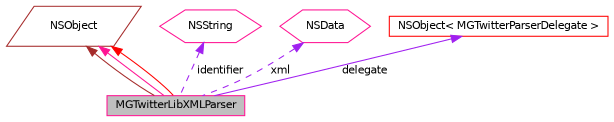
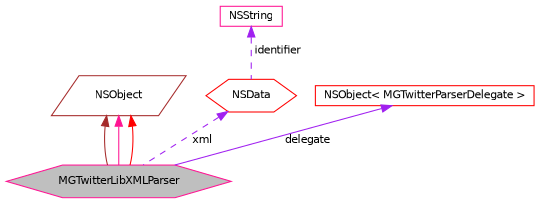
node "NSString": shape hexagon -> box
node "NSData": color deeppink -> red
edge "MGTwitterLibXMLParser" -> "NSString": now "NSData" -> "NSString"
node "MGTwitterLibXMLParser": shape box -> hexagon
